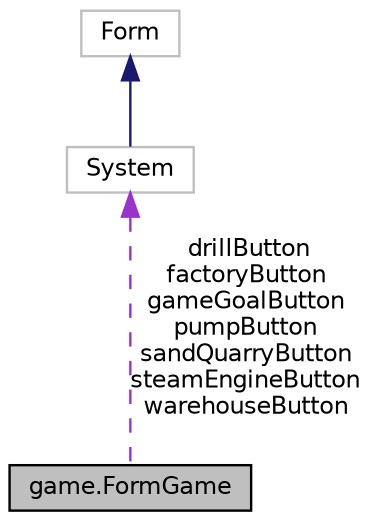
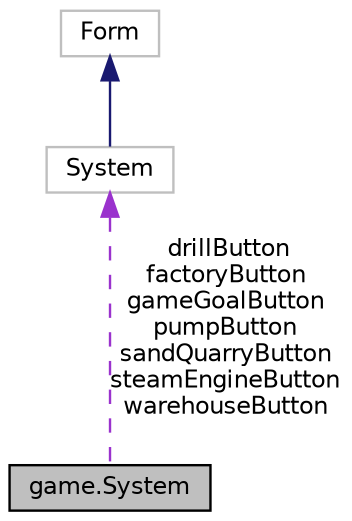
node "game.FormGame": label "game.FormGame" -> "game.System"
